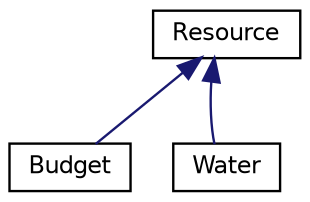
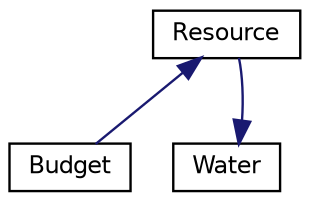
edge "Water" -> "Resource": reversed
